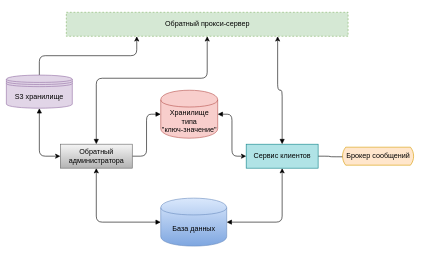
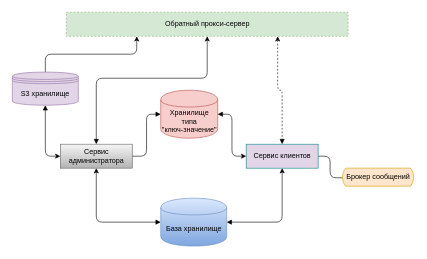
edge "Обратный прокси-сервер" -- "Сервис клиентов": style solid -> dashed
node "S3 хранилище": moved (39, 92) -> (45, 89)
node "Обратный администратора": label "Обратный администратора" -> "Сервис администратора"
node "Сервис клиентов": fillcolor #b0e3e6 -> #e1d5e7
node "Брокер сообщений": moved (378, 156) -> (378, 177)
node "База данных": label "База данных" -> "База хранилище"
